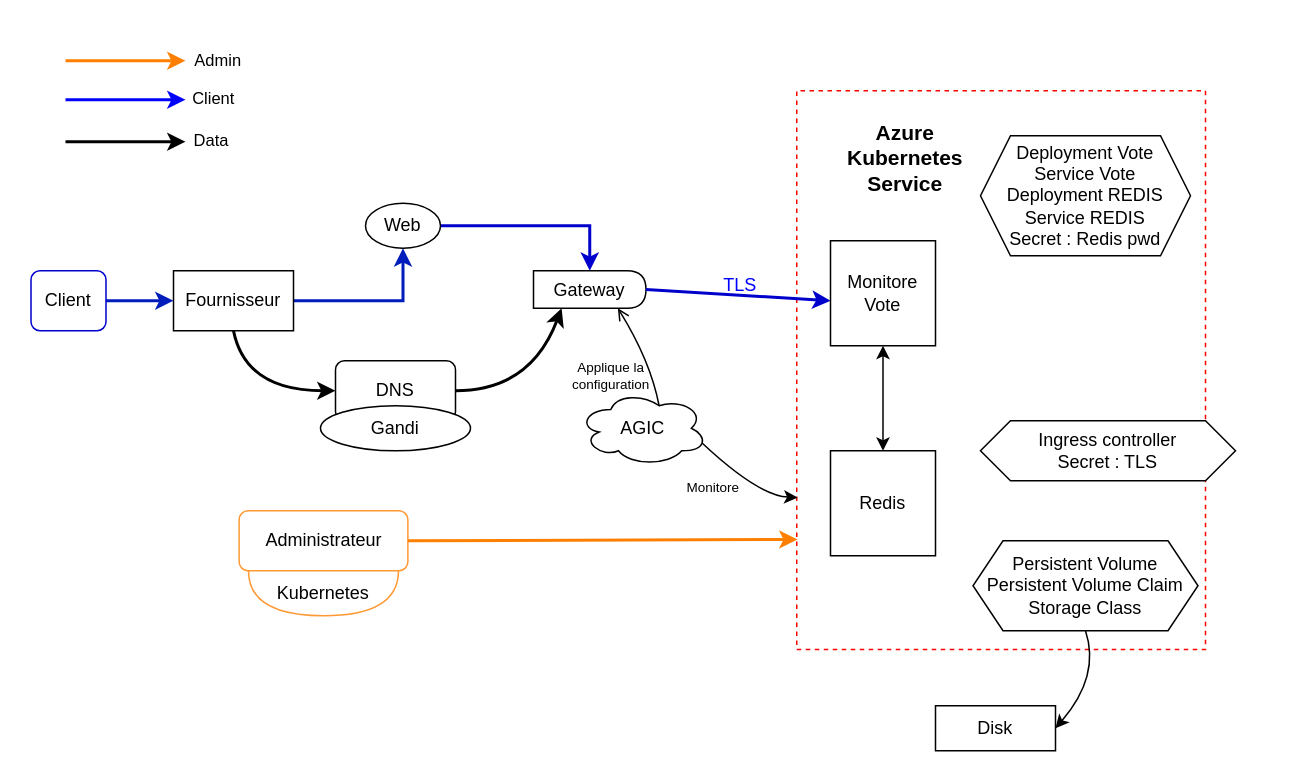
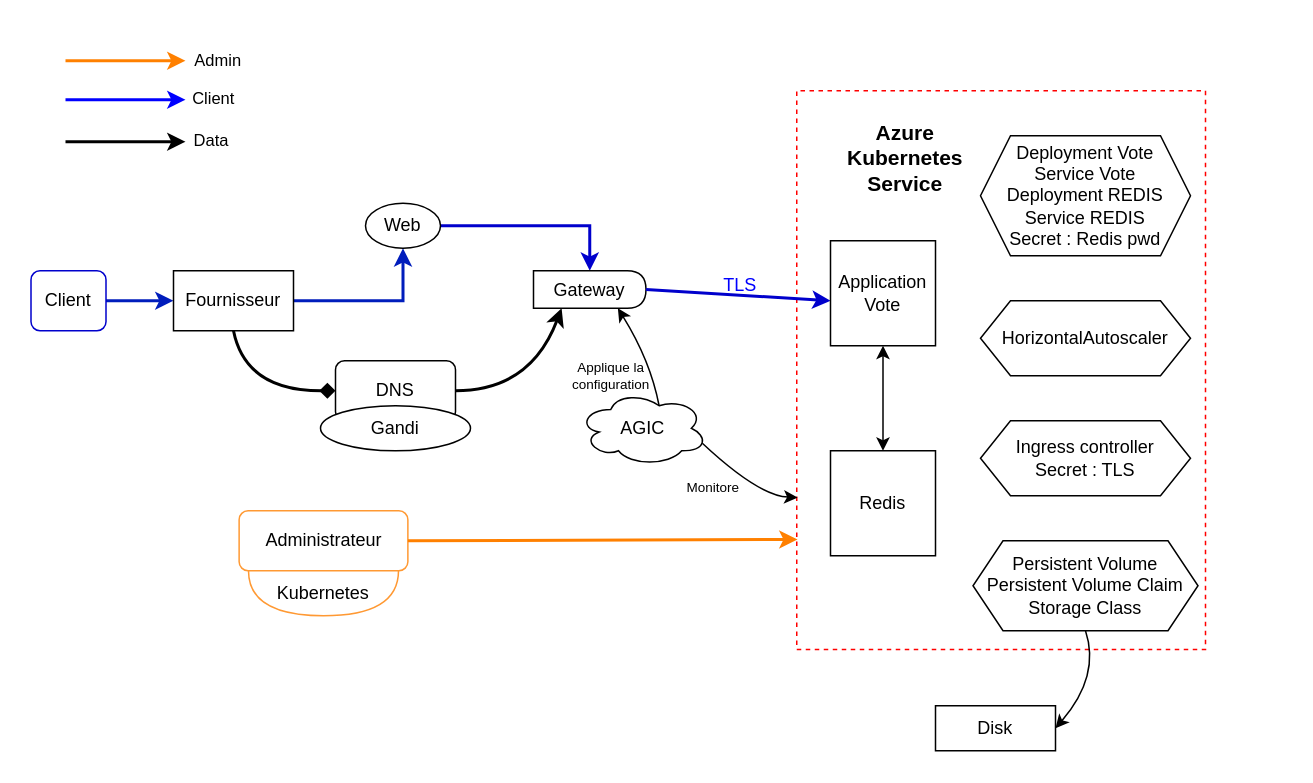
node "Monitore Vote": label "Monitore Vote" -> "Application Vote"
edge "AGIC" -> "Gateway": arrowhead open -> classic
node "HorizontalAutoscaler": added
edge "Fournisseur" -> "DNS": arrowhead classic -> diamond
node "Ingress controller Secret : TLS": size 255x60 -> 210x75
